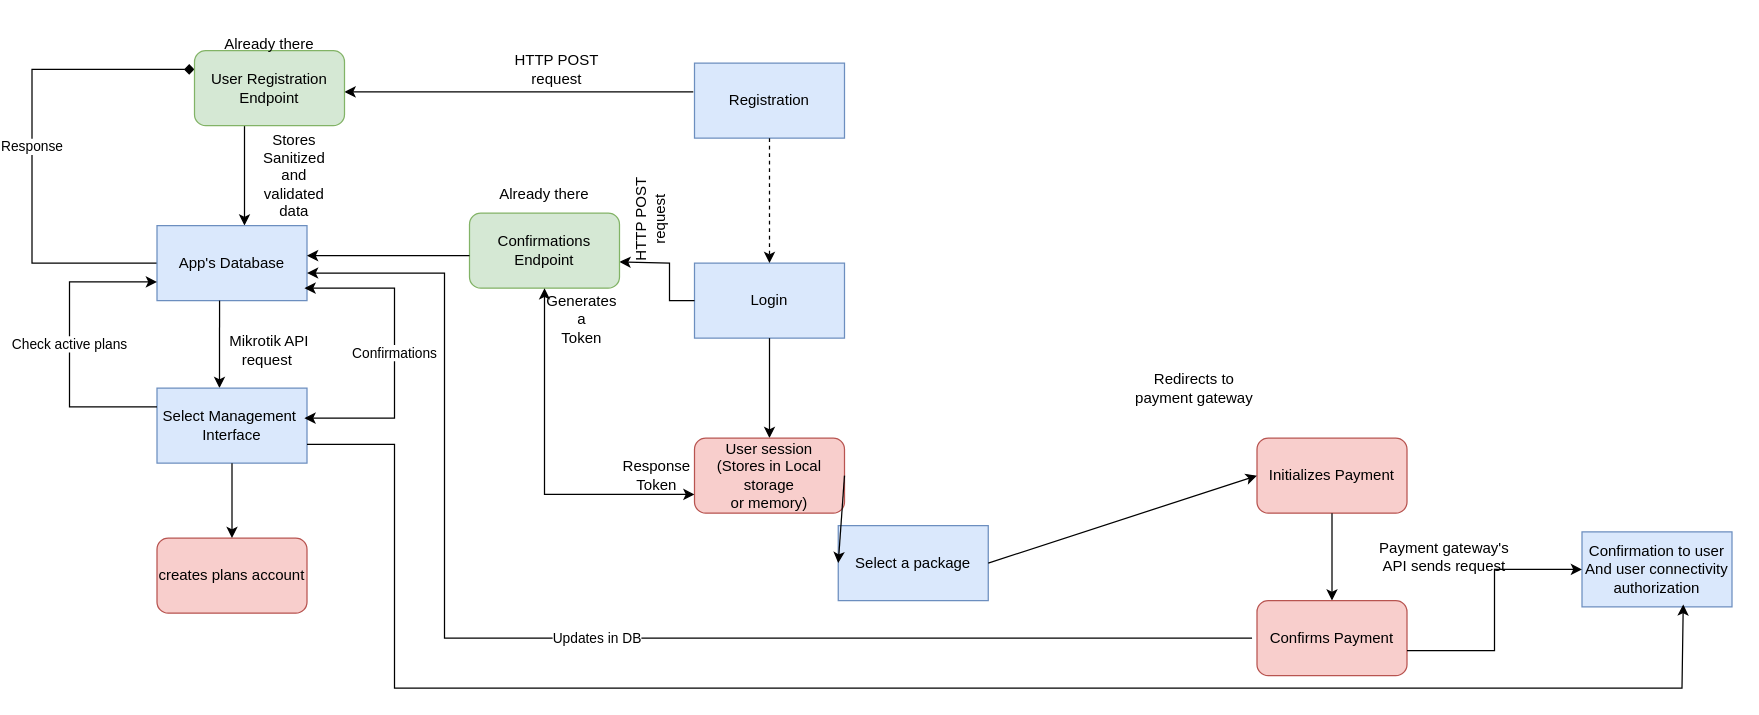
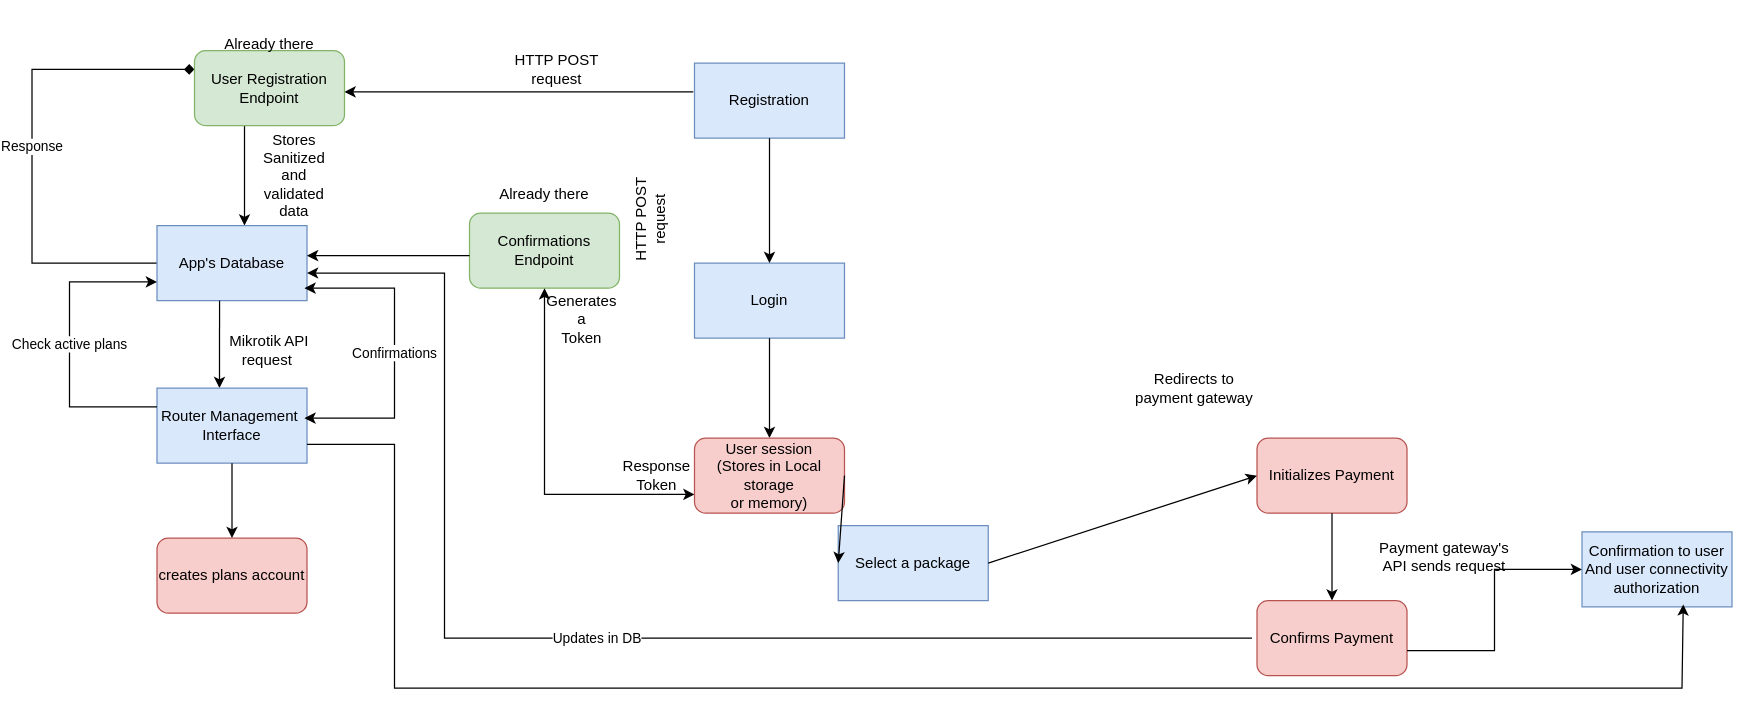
edge "Registration" -> "Login": style dashed -> solid
edge "Login" -> "Confirmations Endpoint": removed
node "Select Management Interface": label "Select Management Interface" -> "Router Management Interface"
